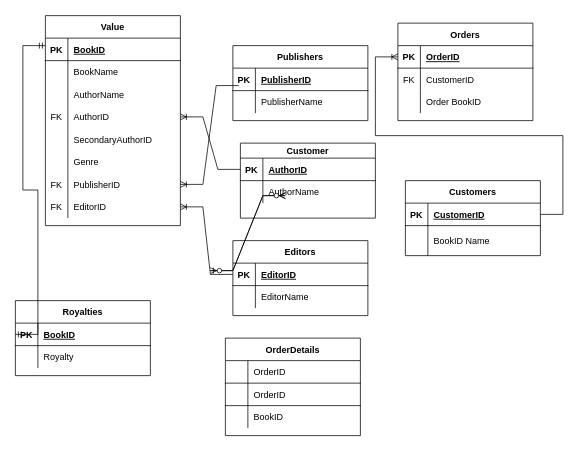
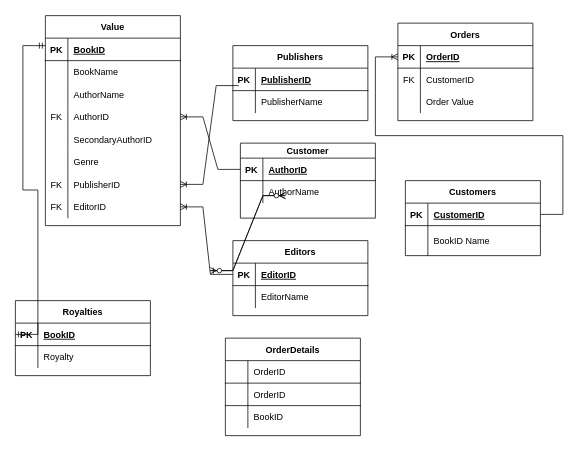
node "Order BookID": label "Order BookID" -> "Order Value"
